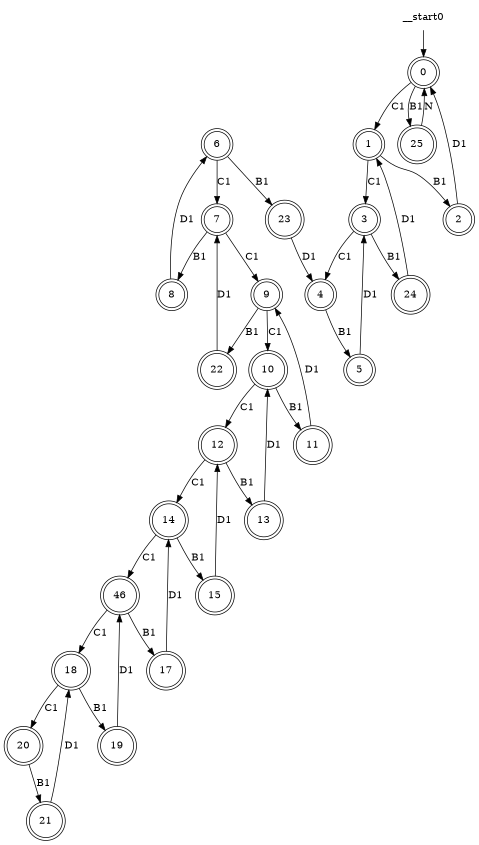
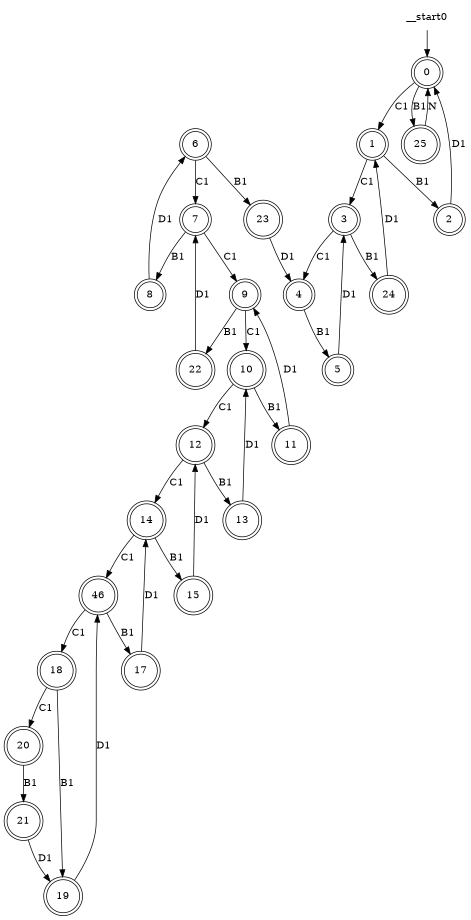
edge "21" -> "18": now "21" -> "19"
